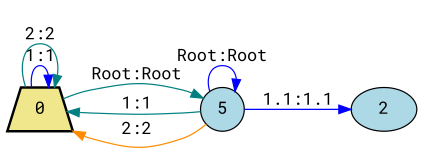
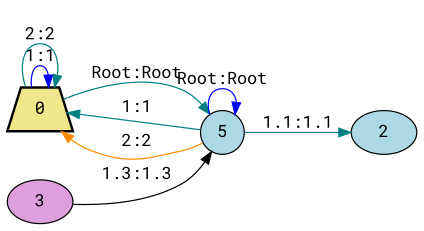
edge "5" -> "2": color blue -> teal
node "3": added
